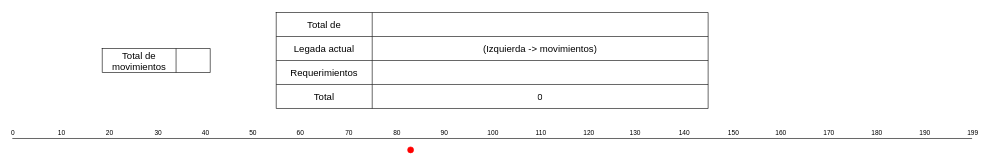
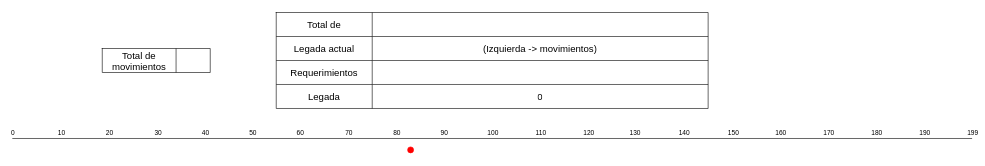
node "Total": label "Total" -> "Legada"
